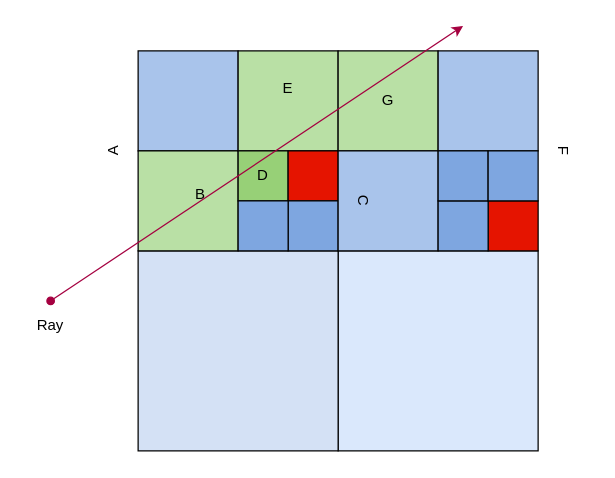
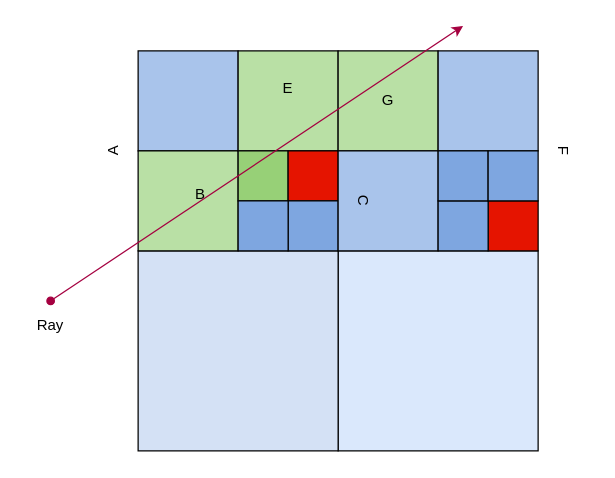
node "D": removed
